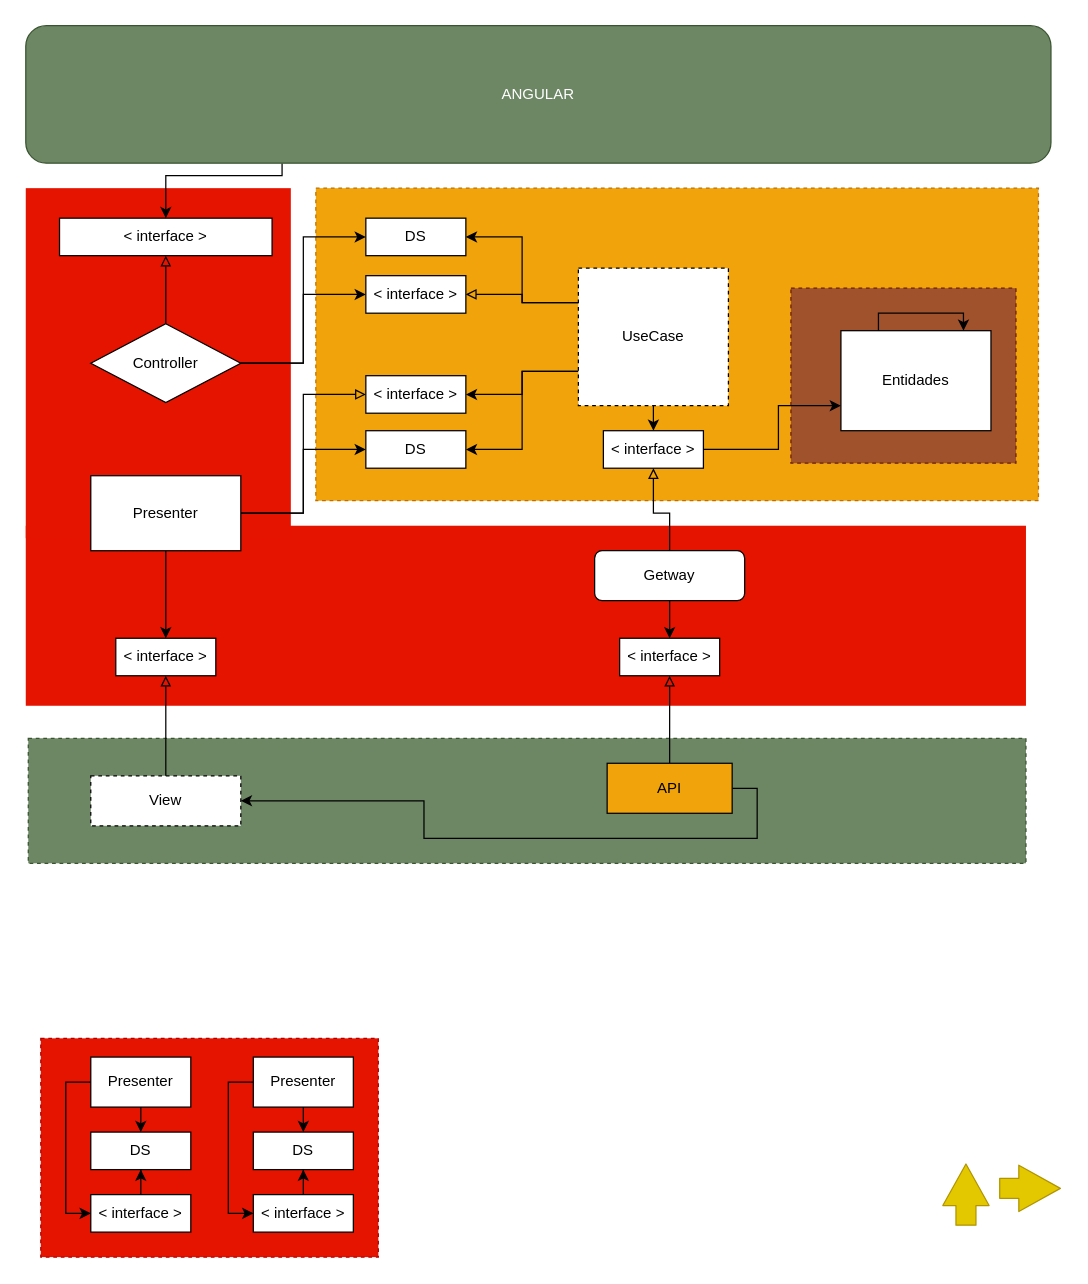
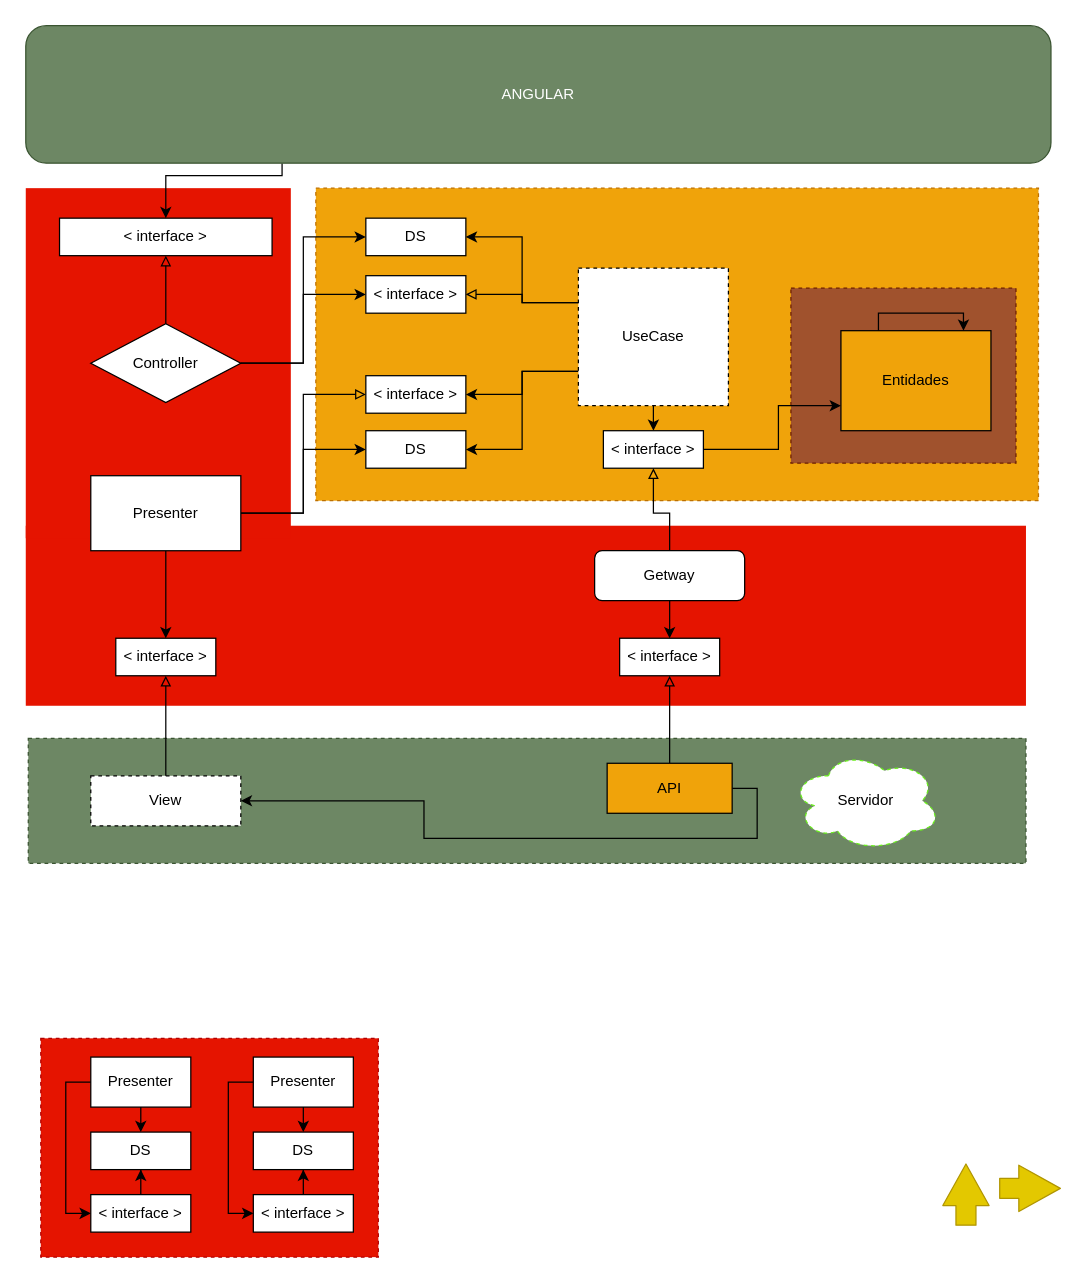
node "Entidades": fillcolor #ffffff -> #f0a30a
node "Servidor": added
